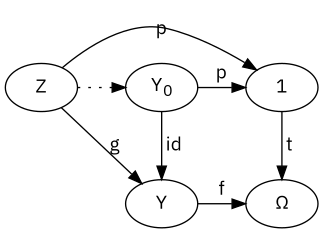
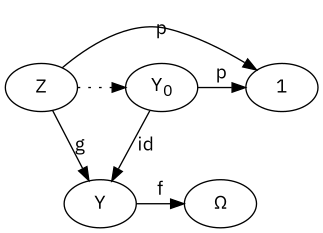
edge "1" -> "Ω": removed, label "t"
